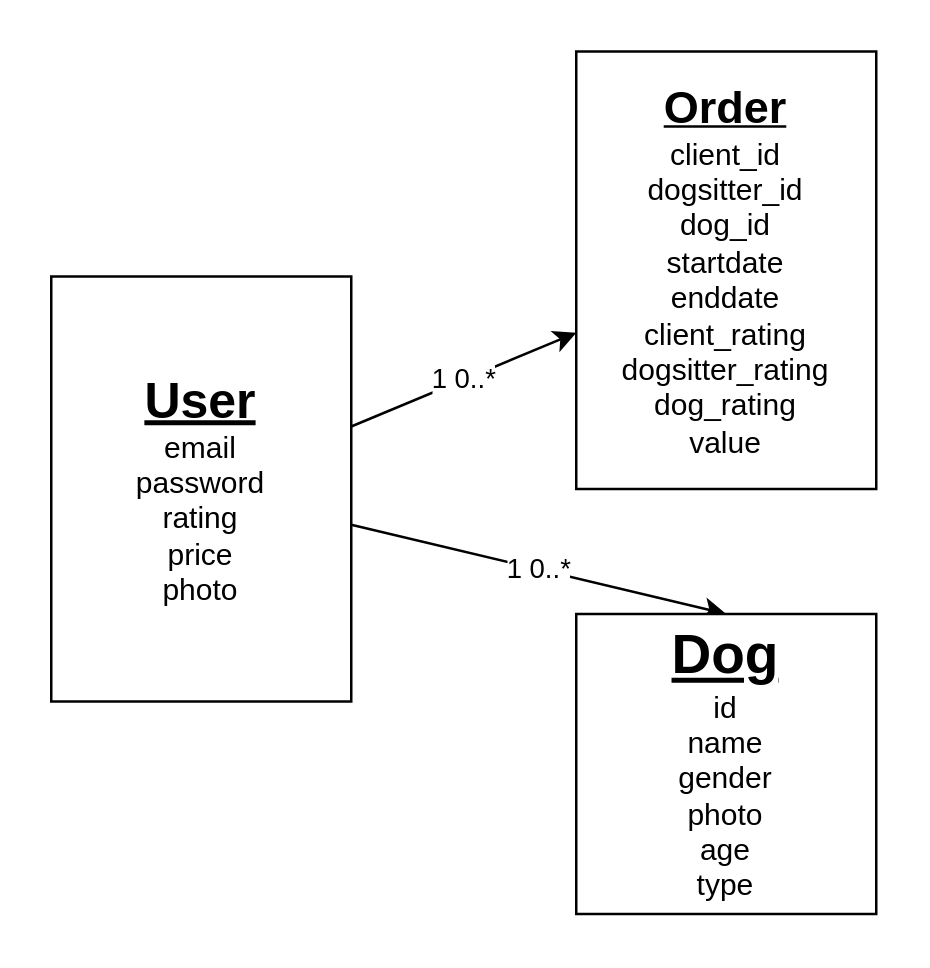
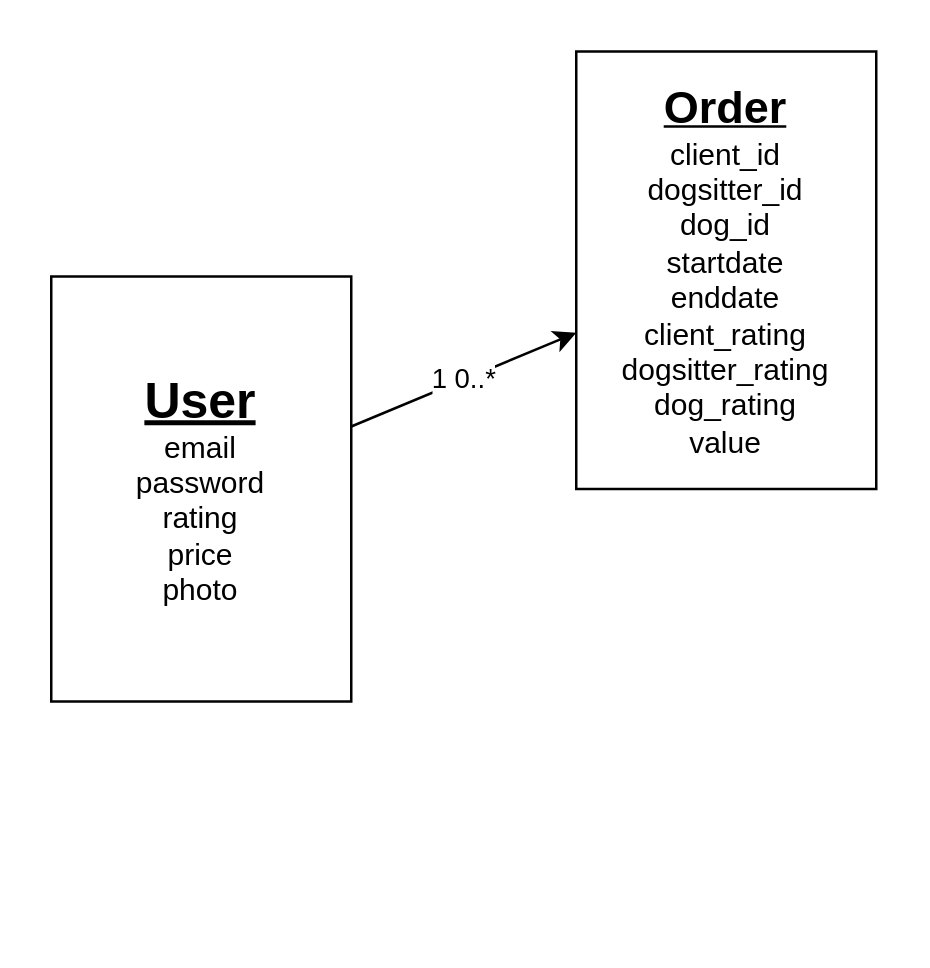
edge "User email password rating price photo" -> "Dog id name gender photo age type": removed, label "1 0..*"
node "Dog id name gender photo age type": removed
